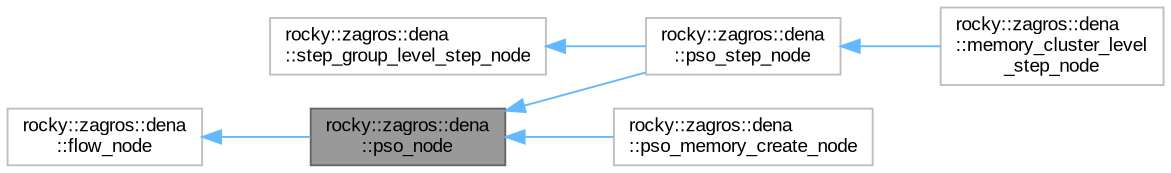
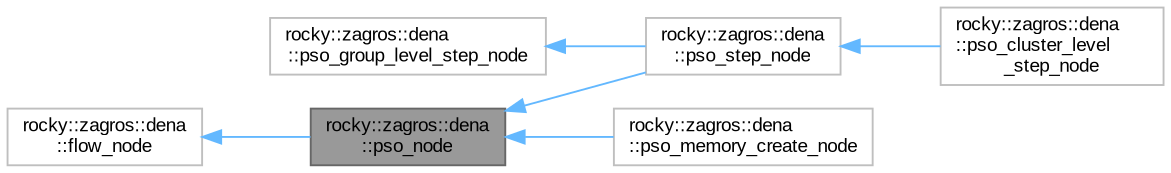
node "rocky::zagros::dena ::step_group_level_step_node": label "rocky::zagros::dena ::step_group_level_step_node" -> "rocky::zagros::dena ::pso_group_level_step_node"
node "rocky::zagros::dena ::memory_cluster_level _step_node": label "rocky::zagros::dena ::memory_cluster_level _step_node" -> "rocky::zagros::dena ::pso_cluster_level _step_node"
